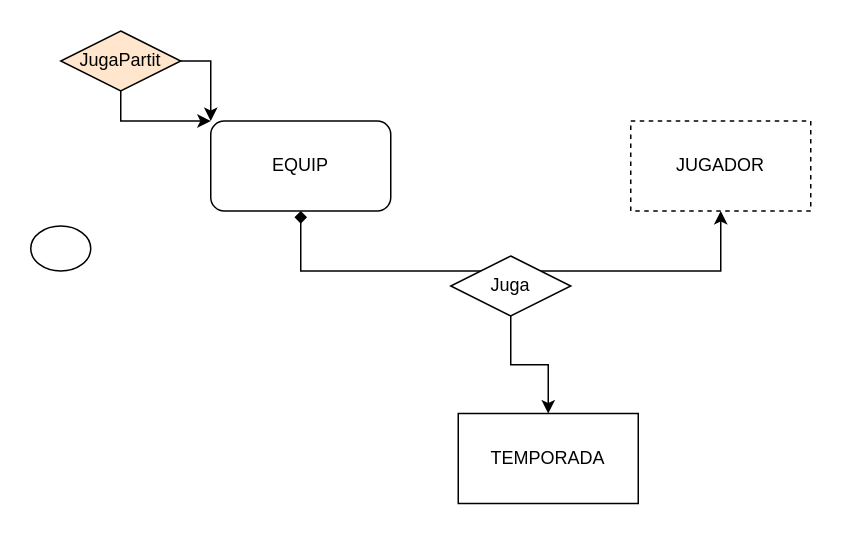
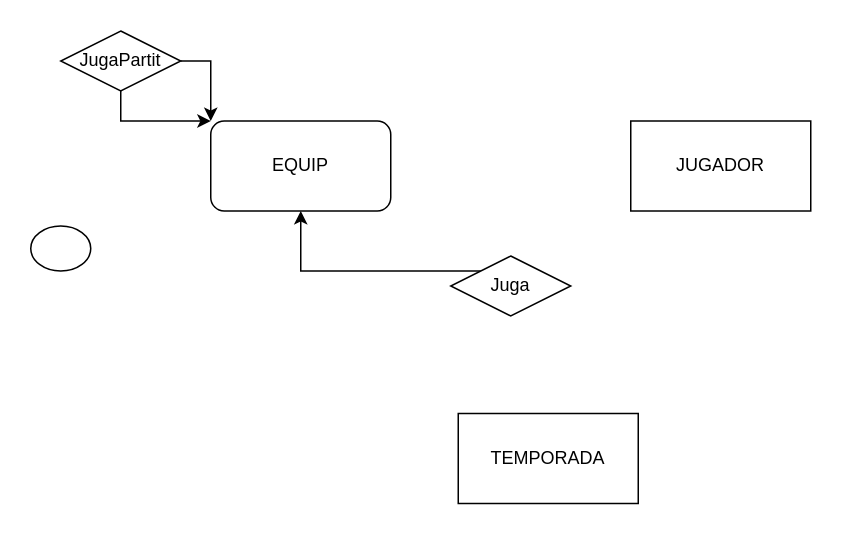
node "JugaPartit": fillcolor #ffe6cc -> #ffffff
node "JUGADOR": style dashed -> solid
edge "Juga" -> "EQUIP": arrowhead diamond -> classic
edge "Juga" -> "JUGADOR": removed
edge "Juga" -> "TEMPORADA": removed
